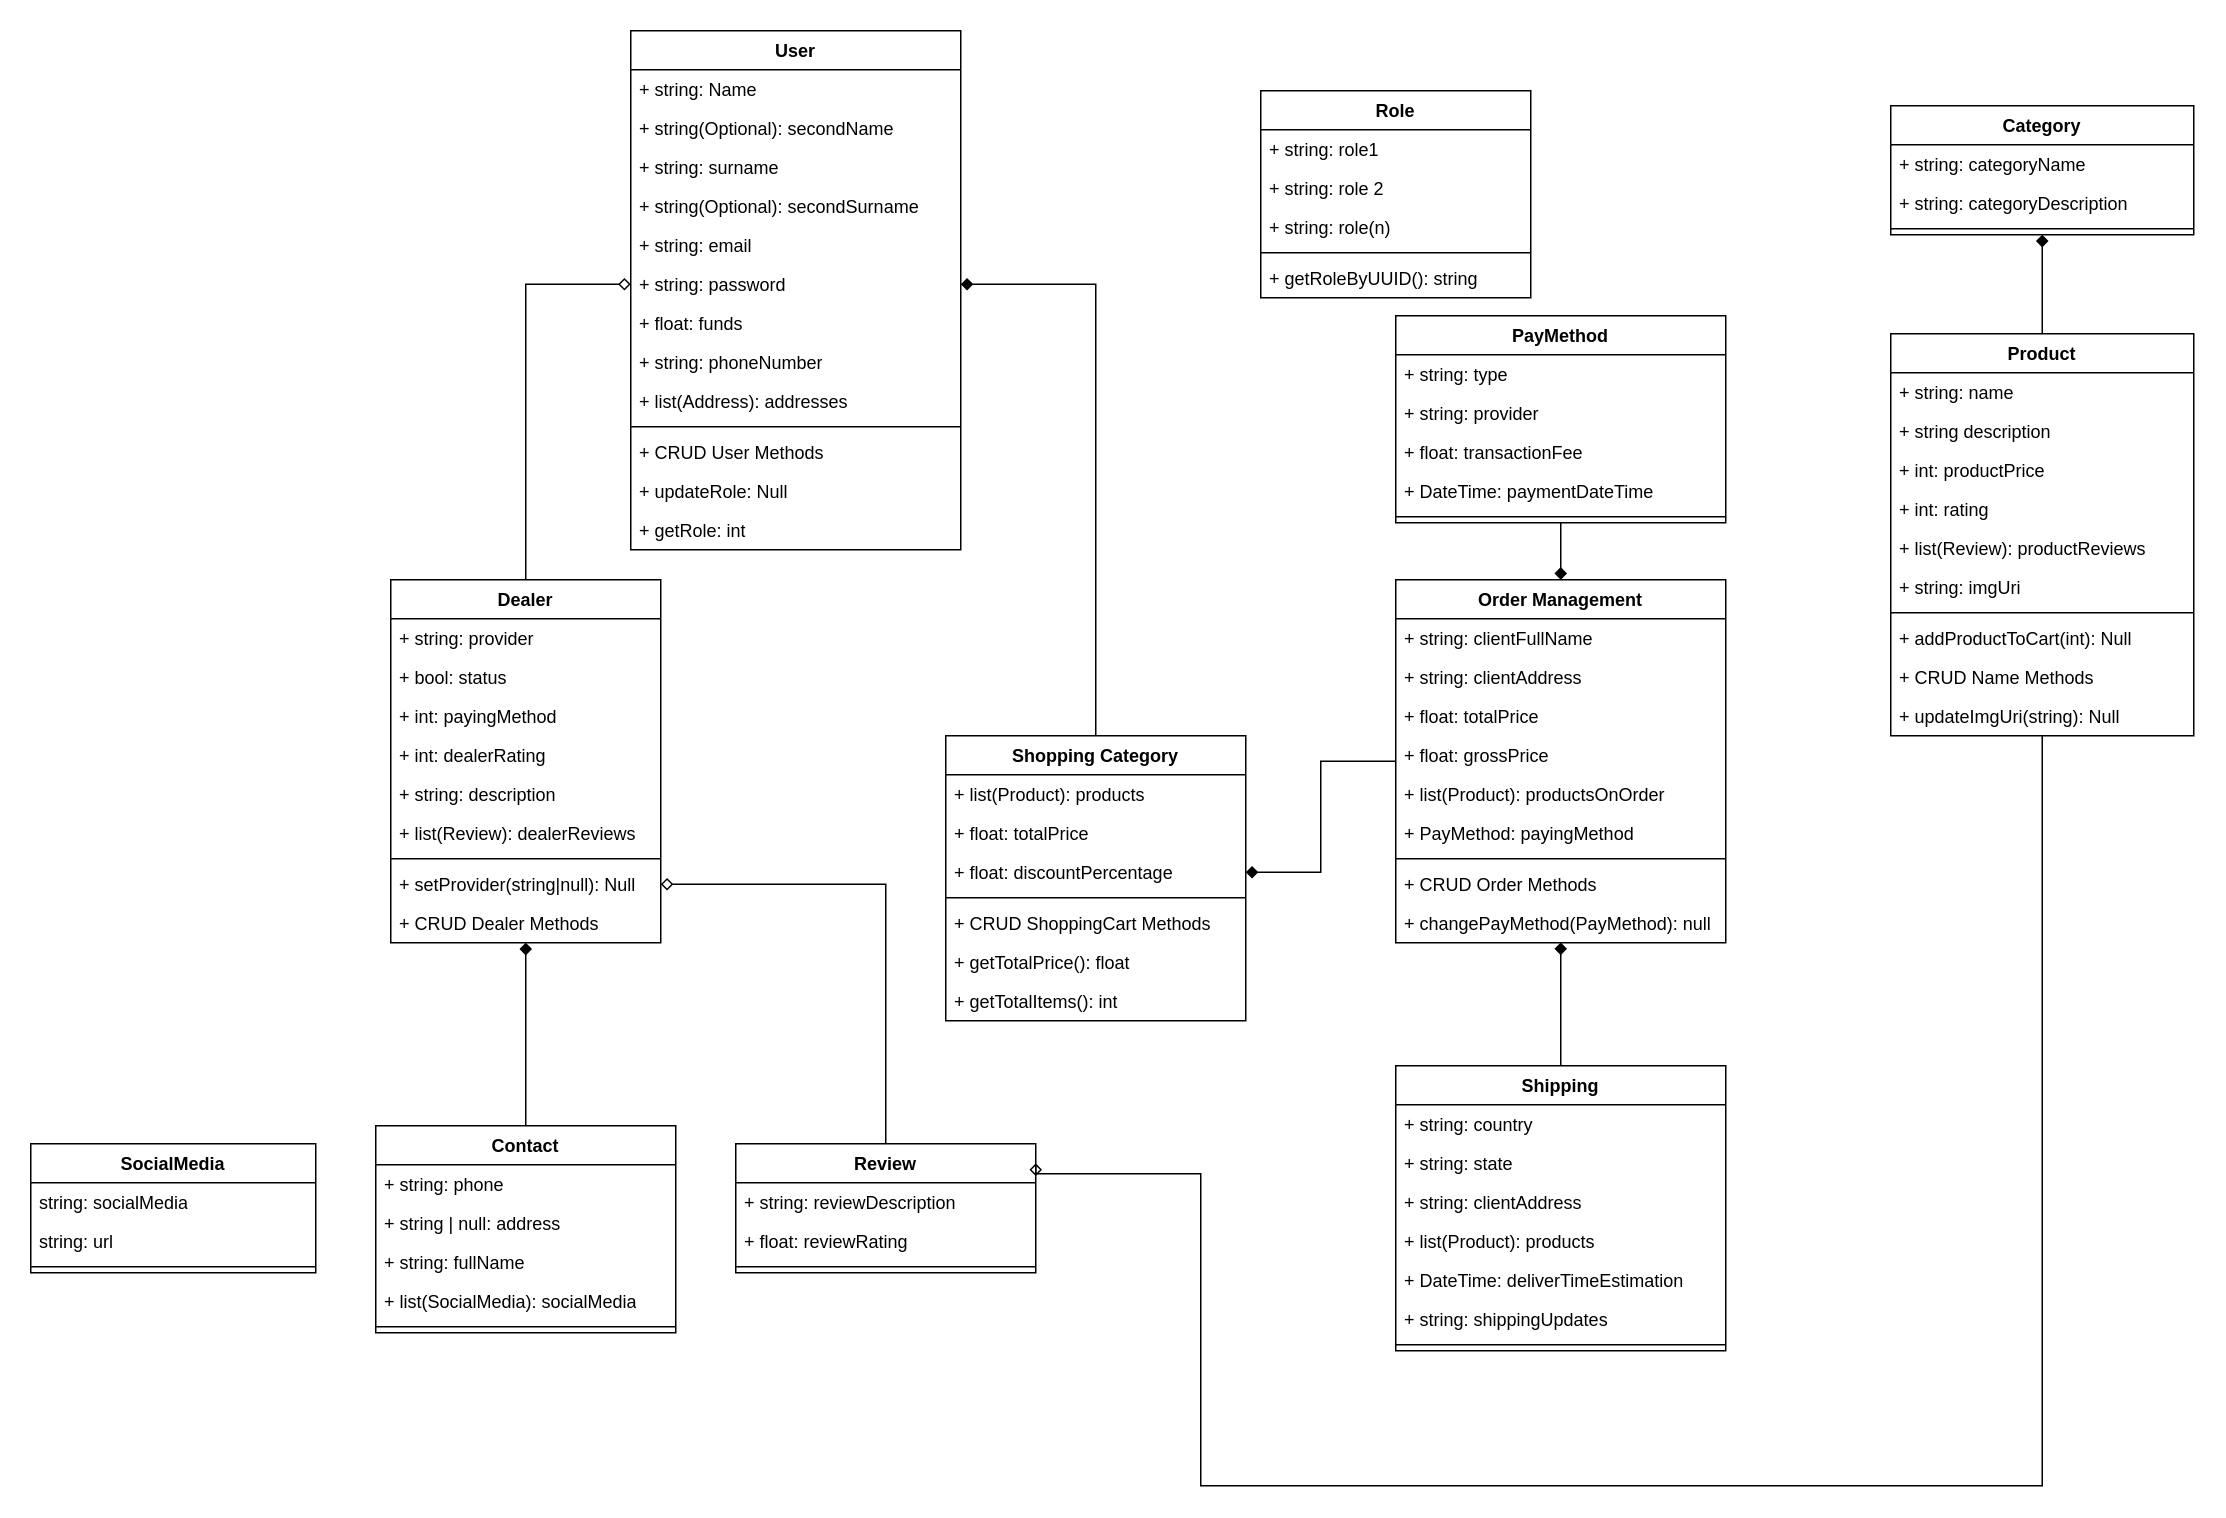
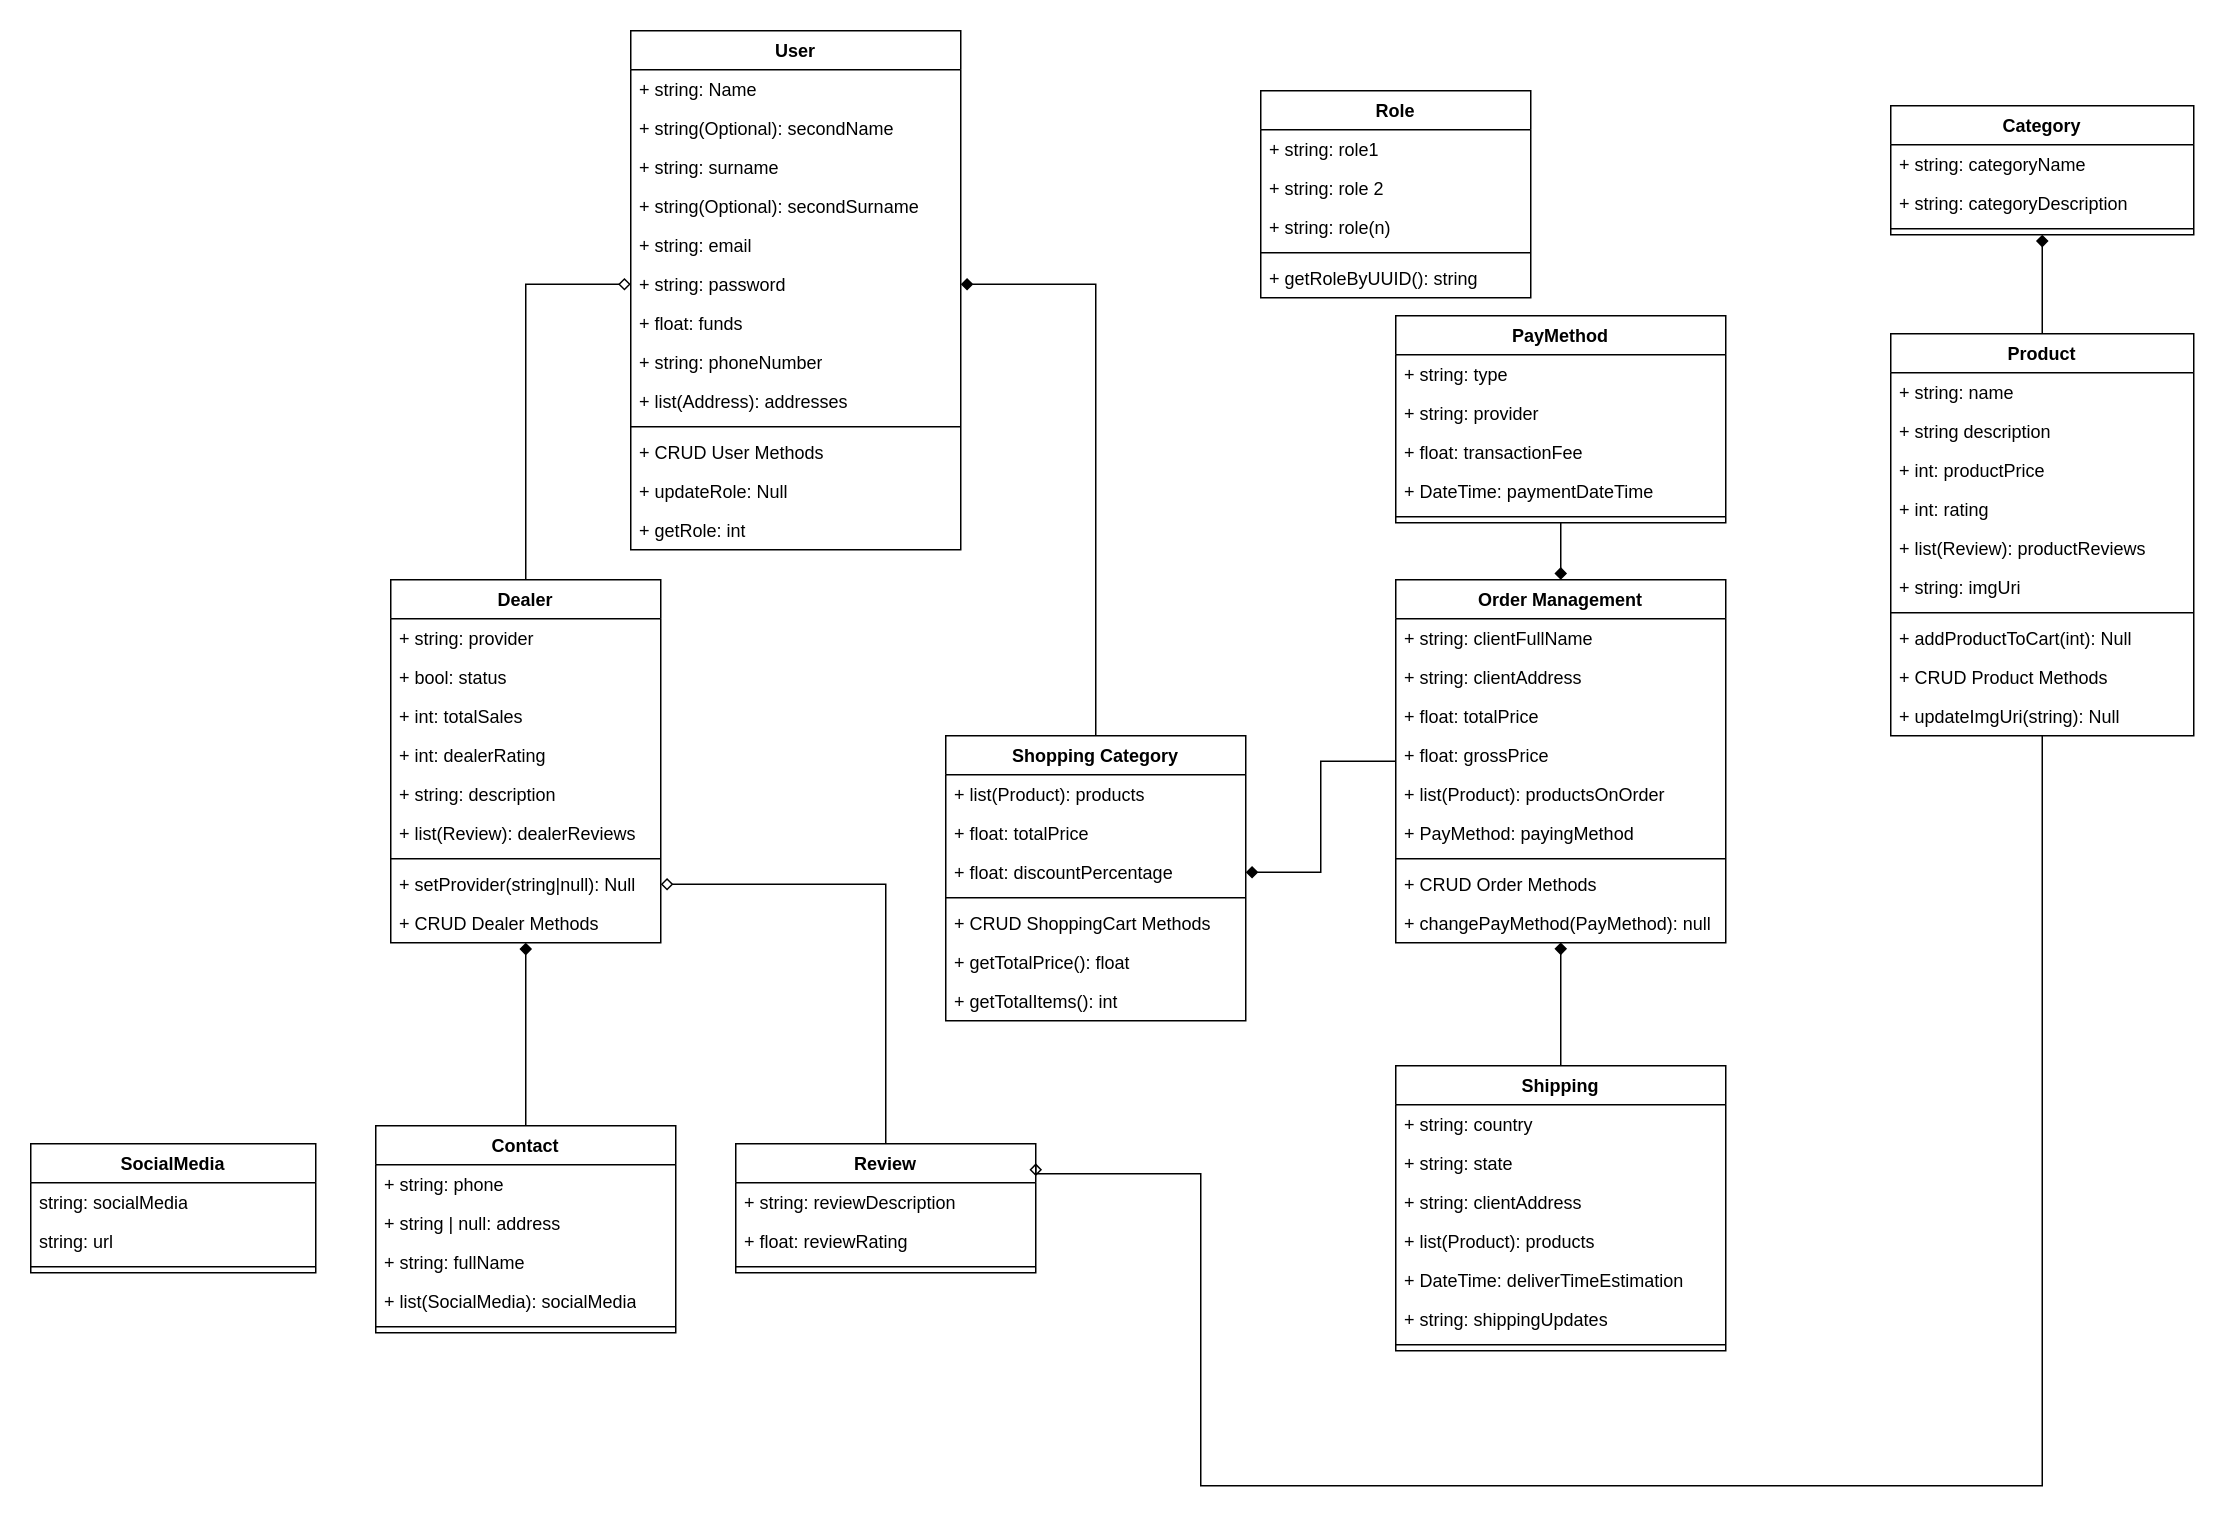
node "+ CRUD Name Methods": label "+ CRUD Name Methods" -> "+ CRUD Product Methods"
node "+ int: payingMethod": label "+ int: payingMethod" -> "+ int: totalSales"
